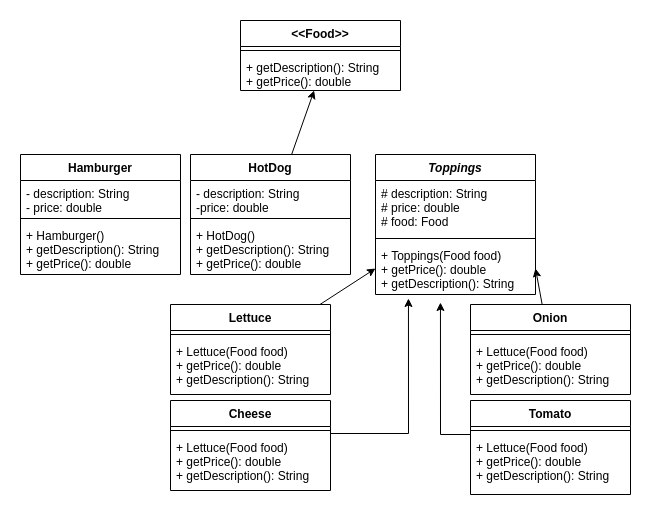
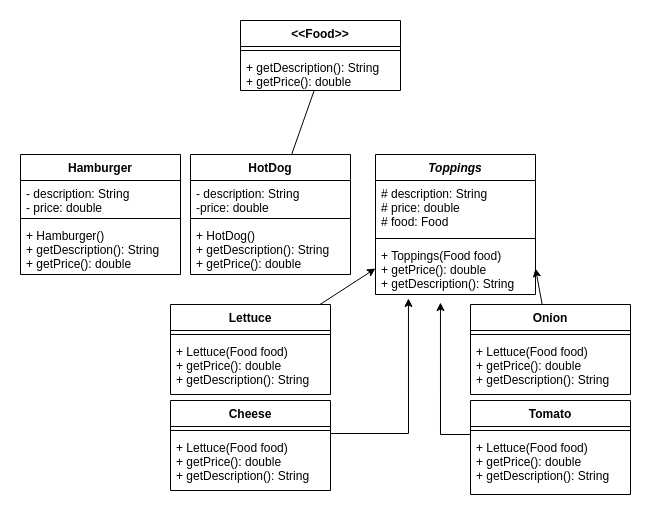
edge "HotDog" -> "+ getDescription(): String + getPrice(): double": arrowhead classic -> none
